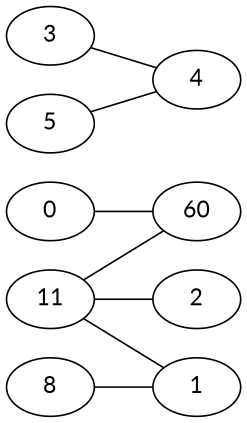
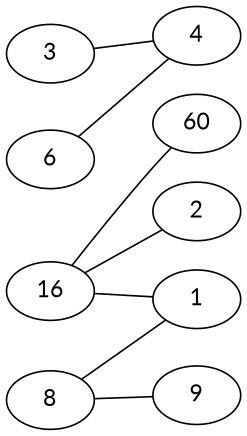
node "5": label "5" -> "6"
node "0": removed
node "11": label "11" -> "16"
node "9": added
